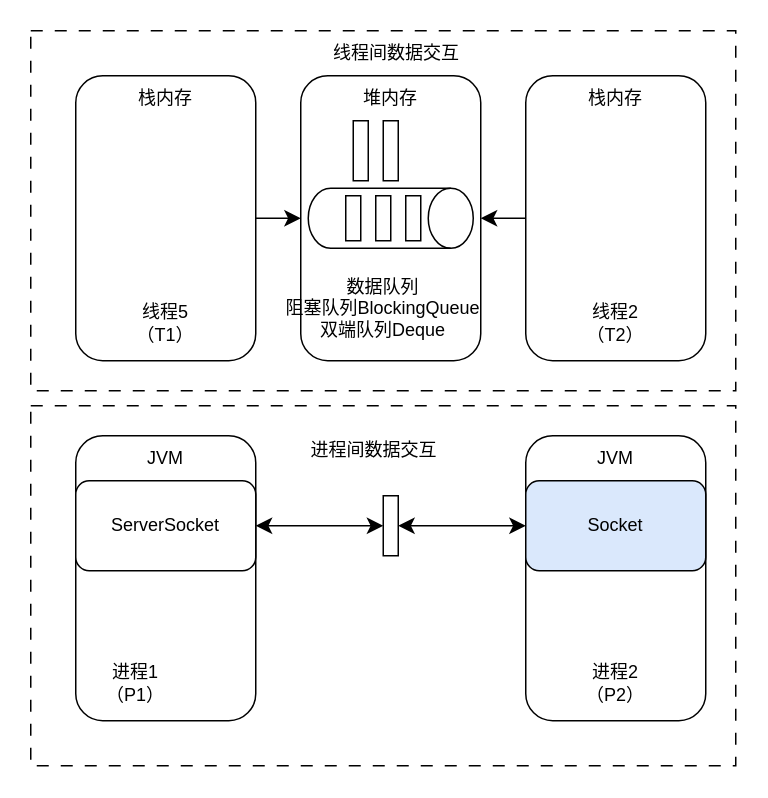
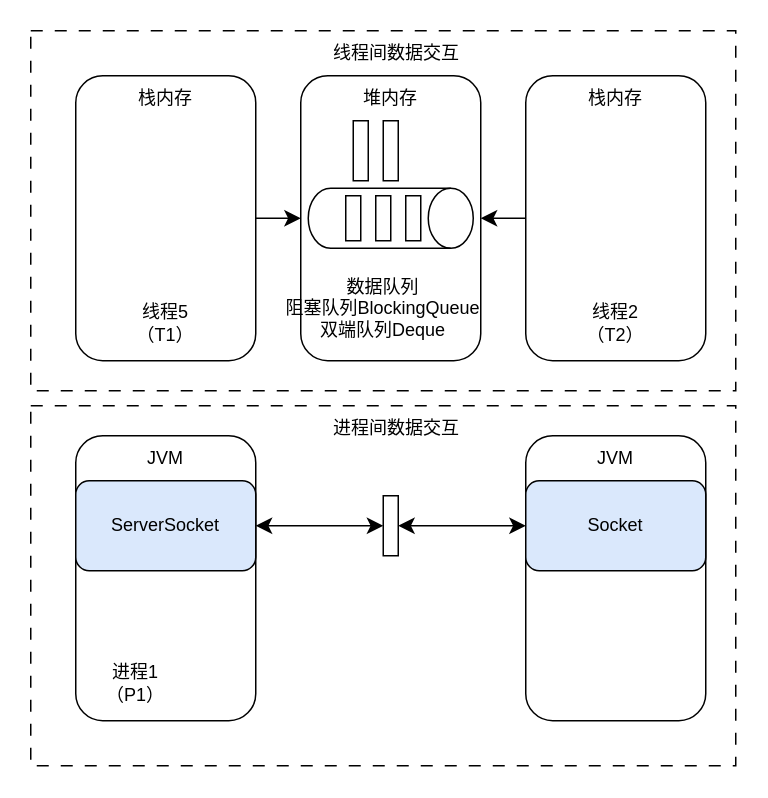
node "进程间数据交互": moved (374, 451) -> (397, 428)
node "ServerSocket": fillcolor #ffffff -> #dae8fc
node "进程2（P2）": removed
